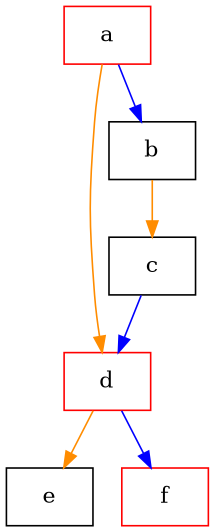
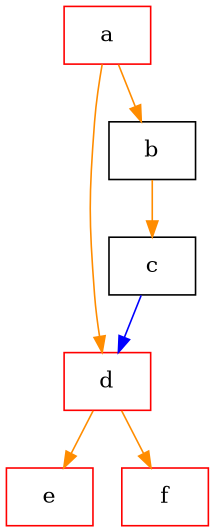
edge "a" -> "b": color blue -> darkorange
edge "d" -> "f": color blue -> darkorange
node "e": color black -> red
